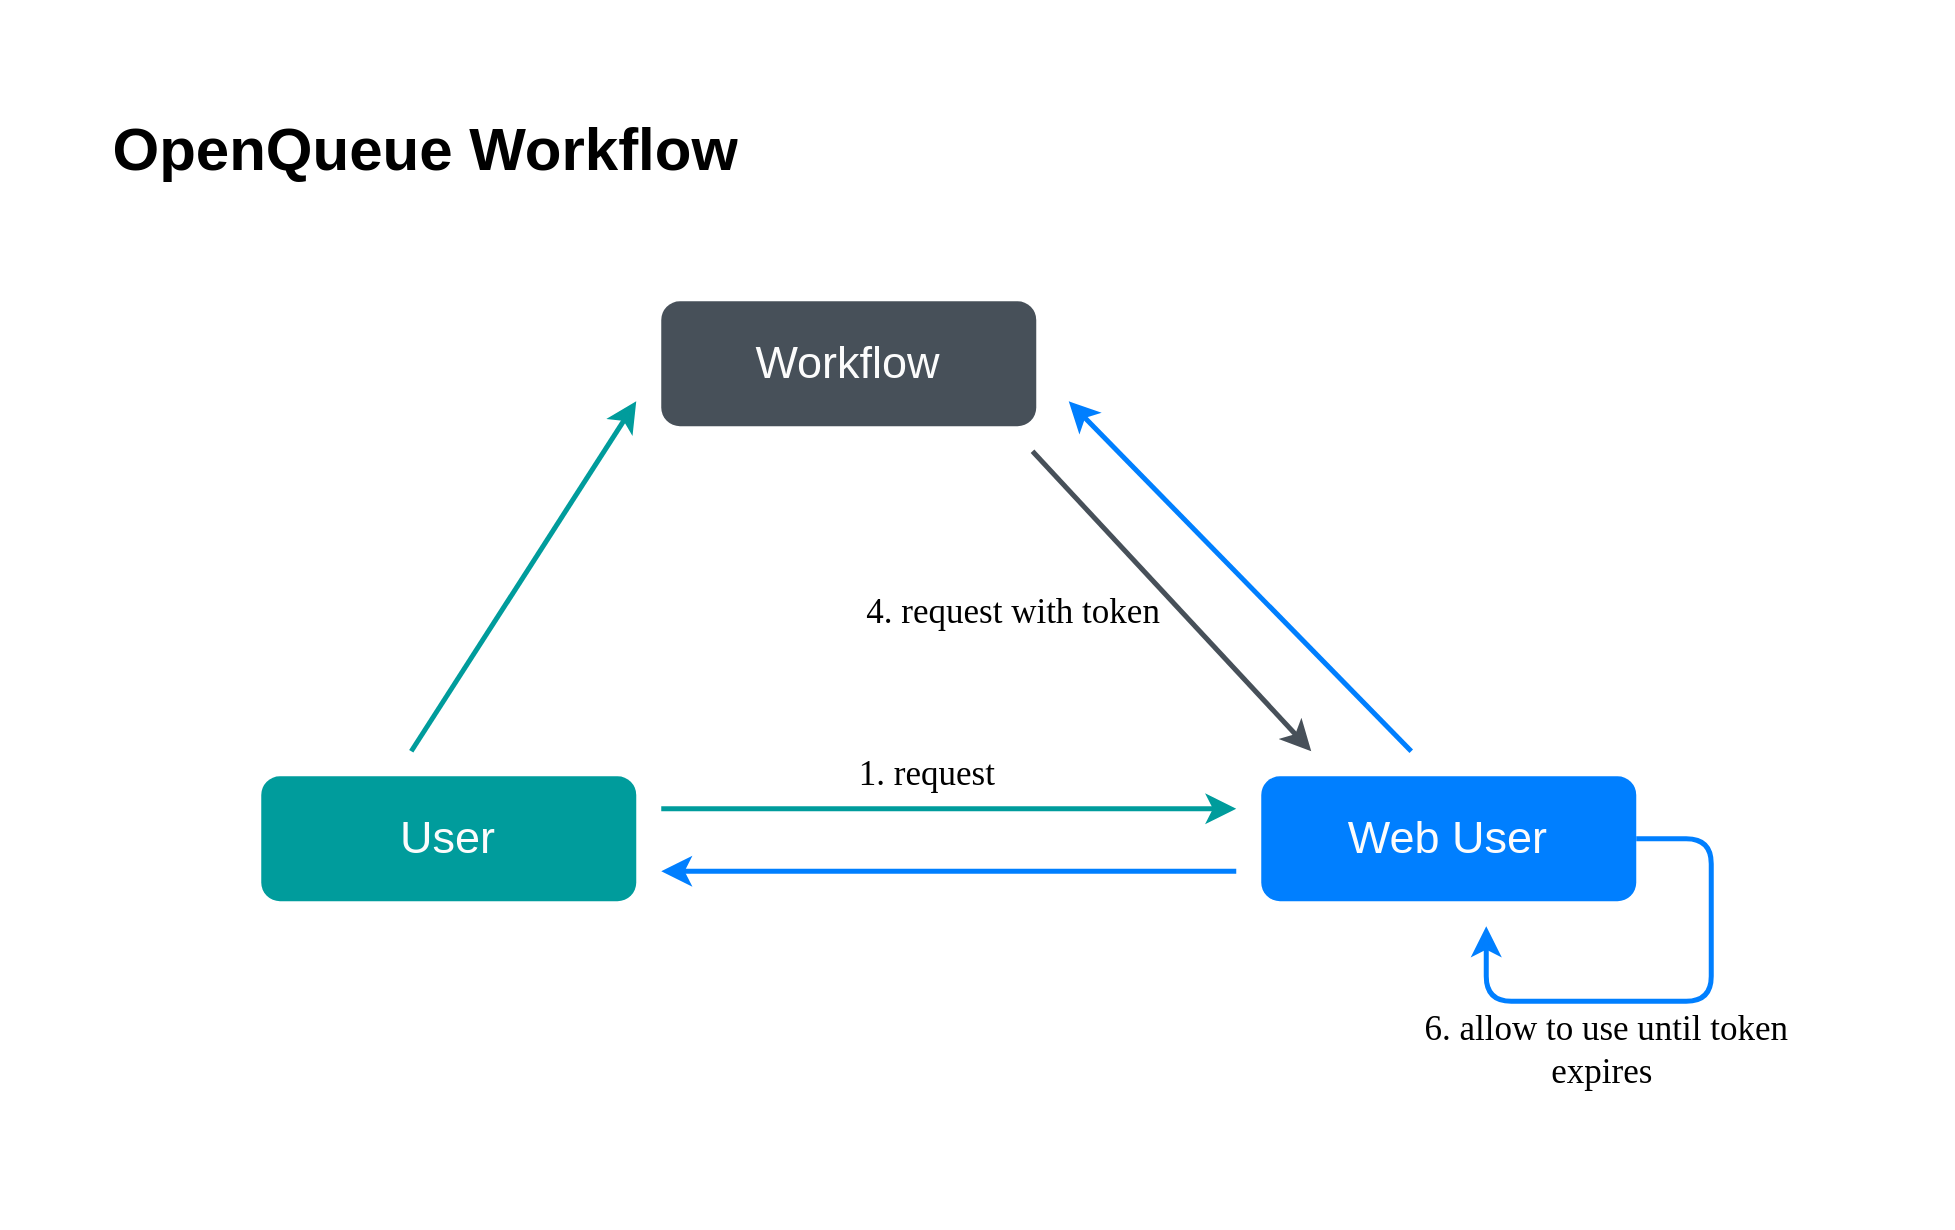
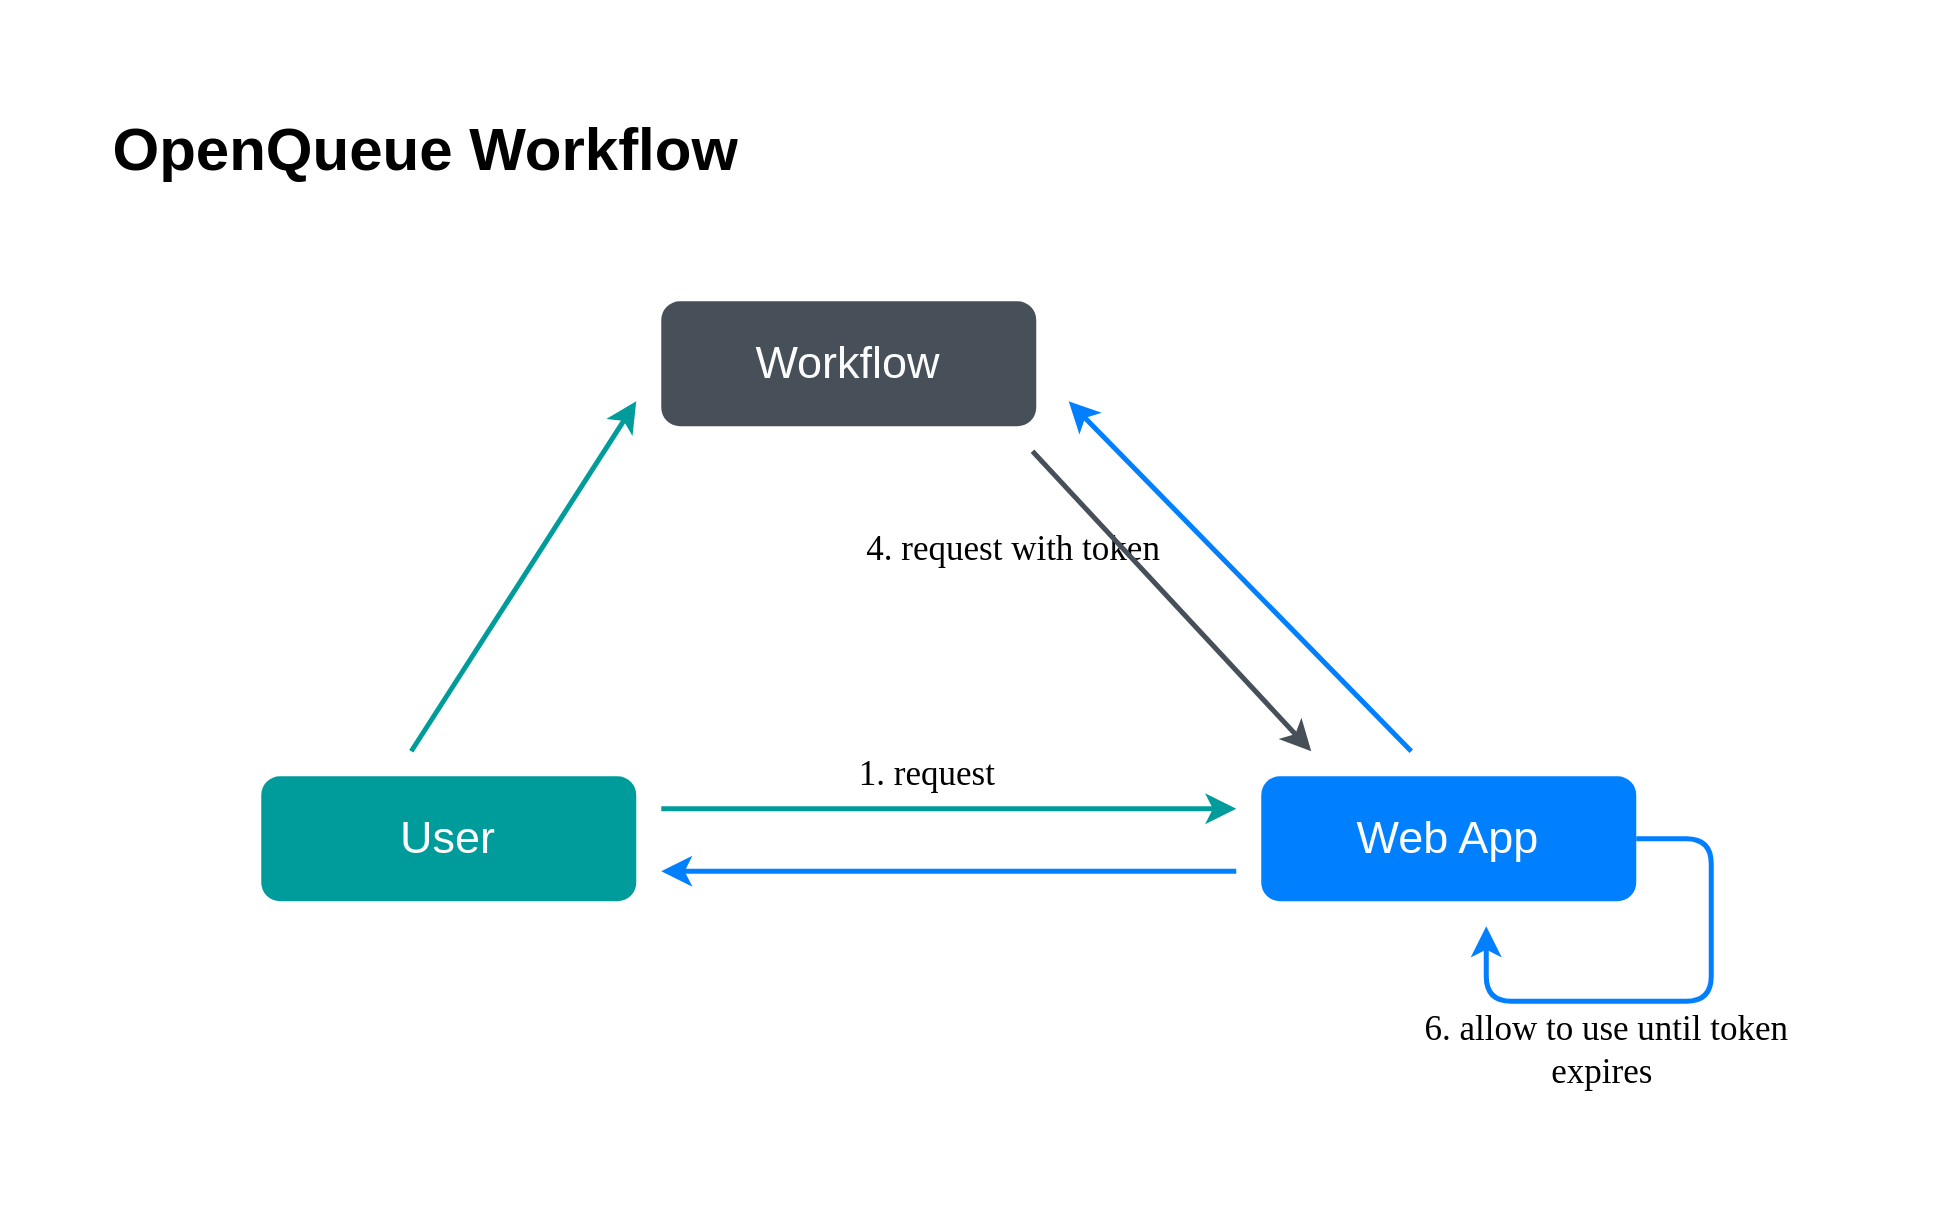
node "4. request with token": moved (1019, 614) -> (1019, 551)
node "Web User": label "Web User" -> "Web App"
